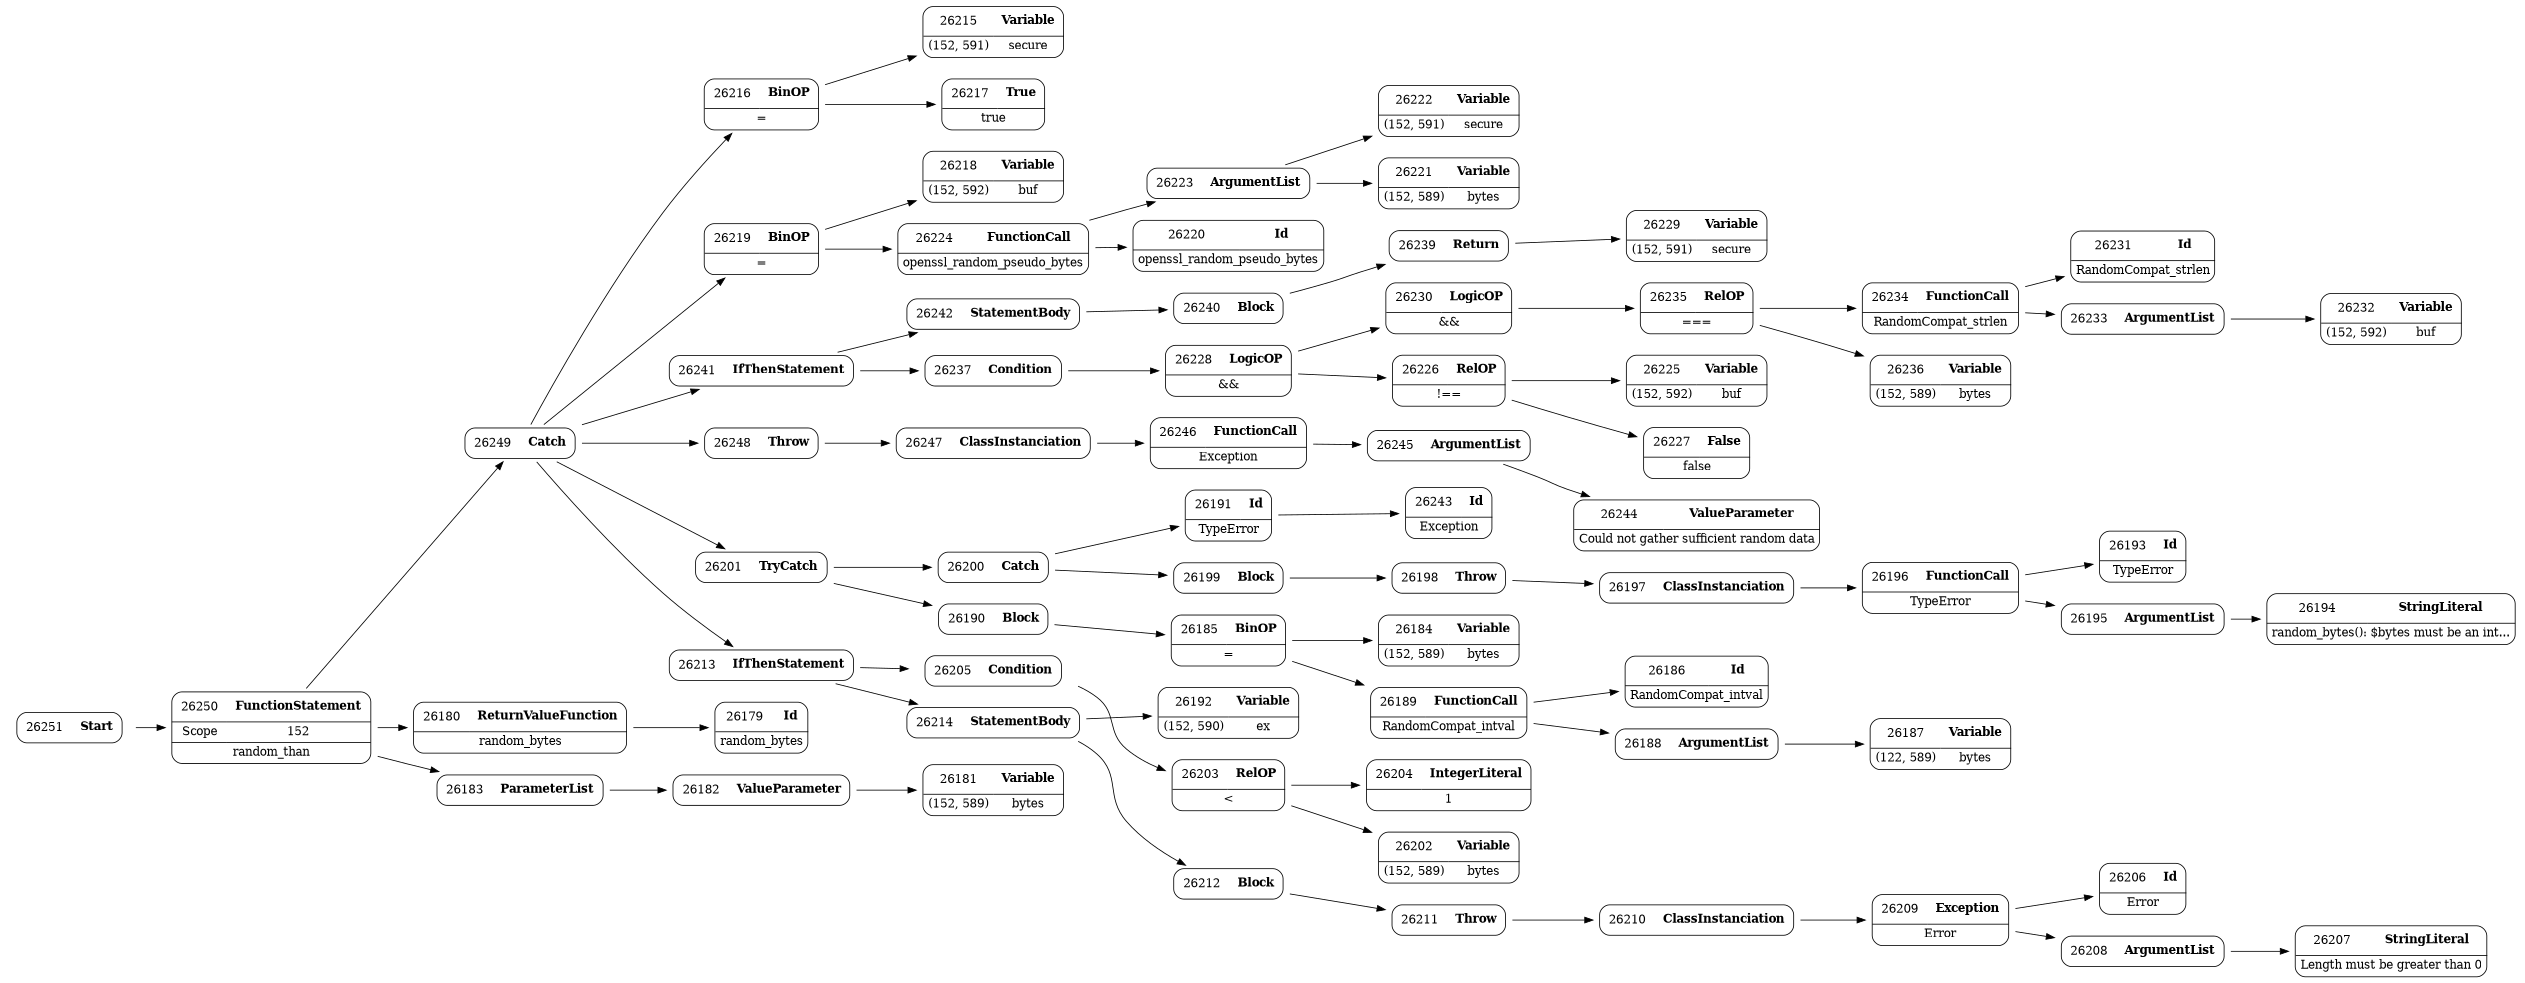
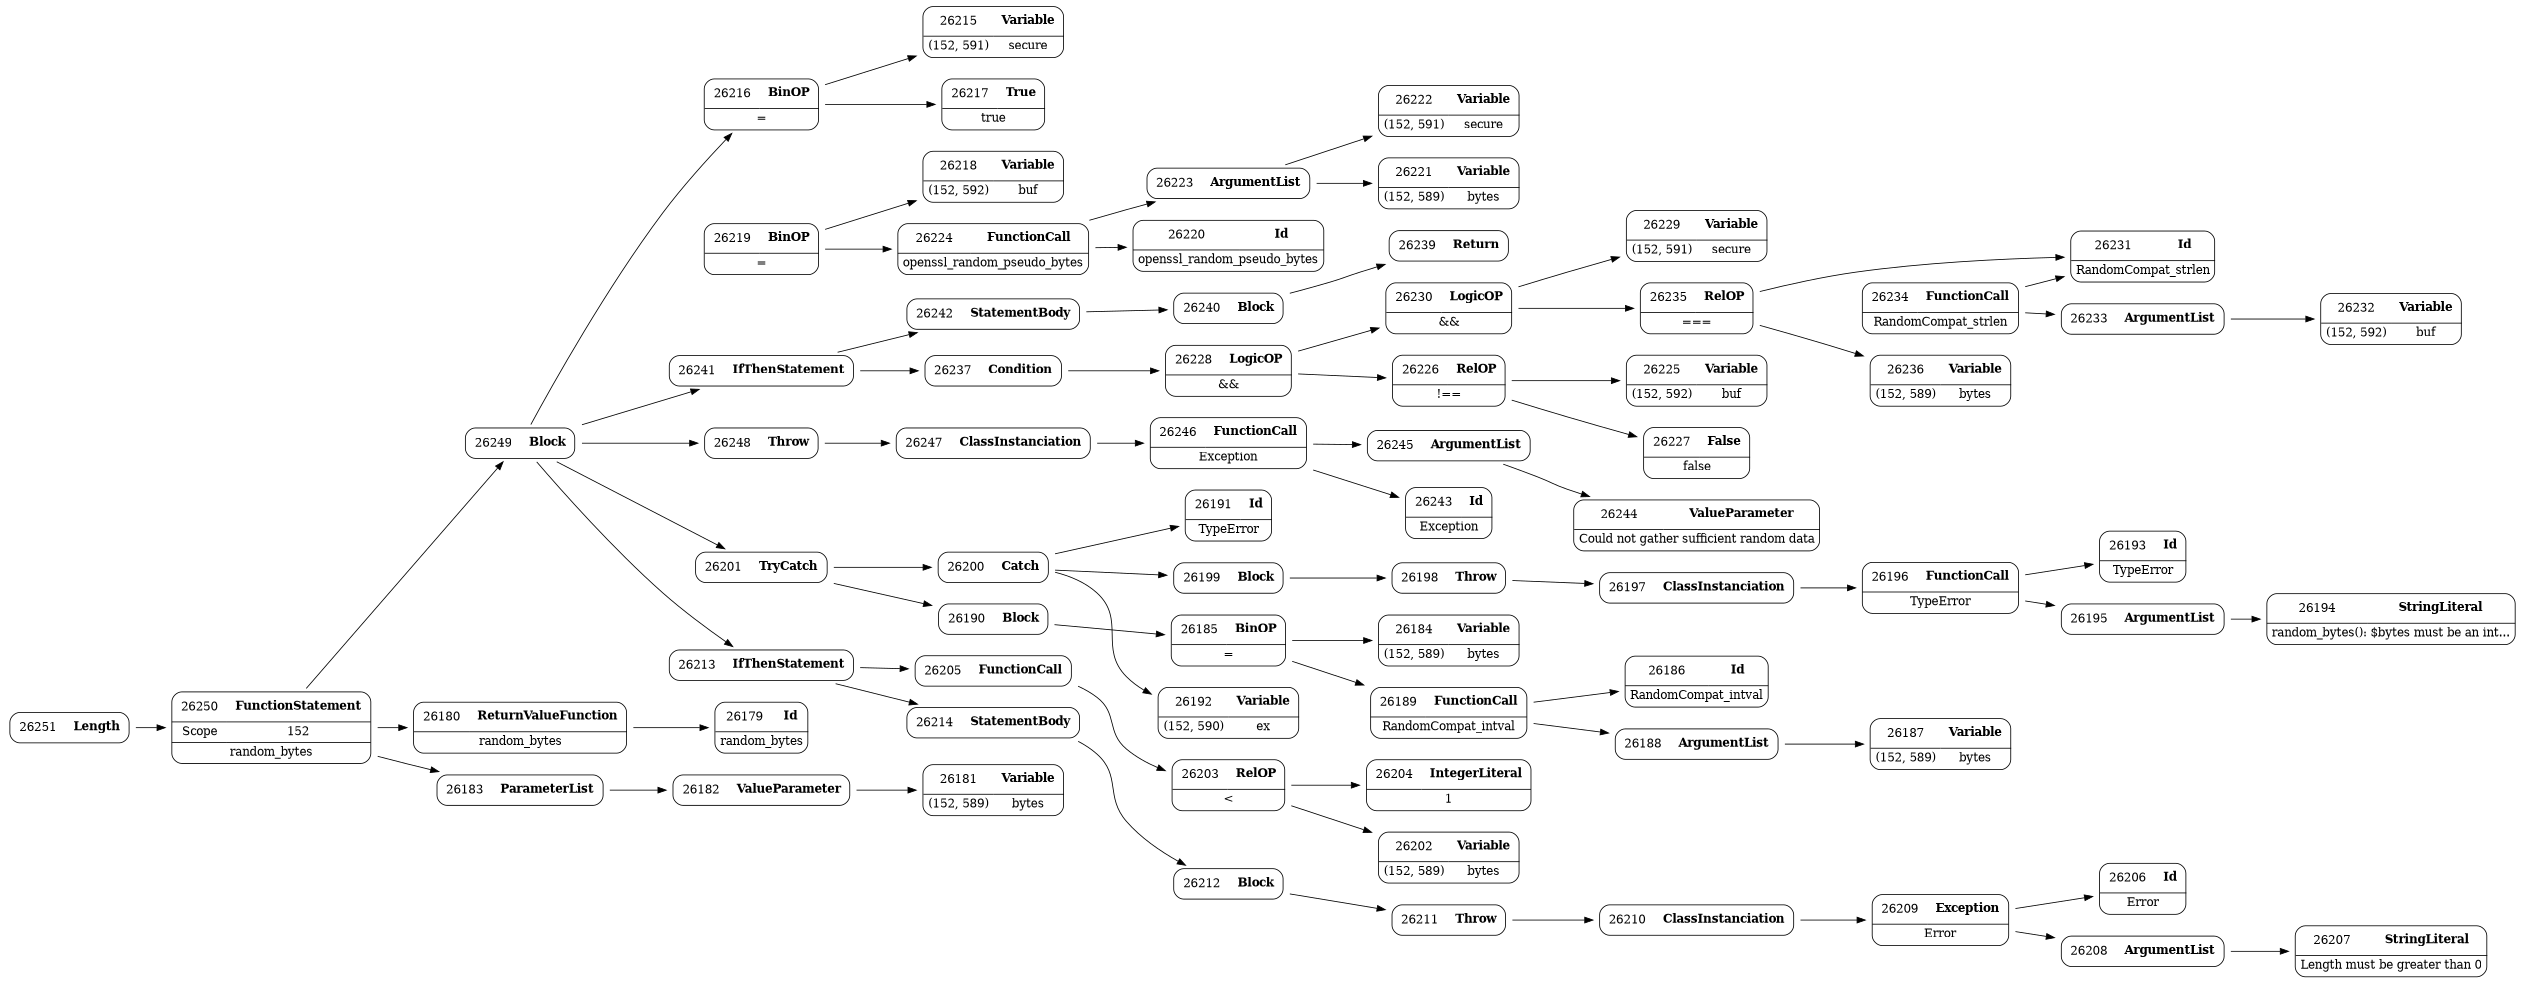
edge "26239" -> "26229": now "26230" -> "26229"
edge "26235" -> "26234": now "26235" -> "26231"
edge "26249" -> "26219": removed
node "26249": text "Catch" -> "Block"
edge "26191" -> "26243": now "26246" -> "26243"
node "26205": text "Condition" -> "FunctionCall"
edge "26214" -> "26192": now "26200" -> "26192"
node "26251": text "Start" -> "Length"
node "26250": text "random_than" -> "random_bytes"
node "26187": text "(122, 589)" -> "(152, 589)"
